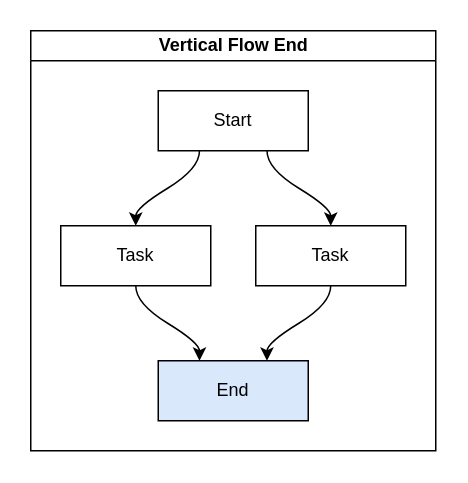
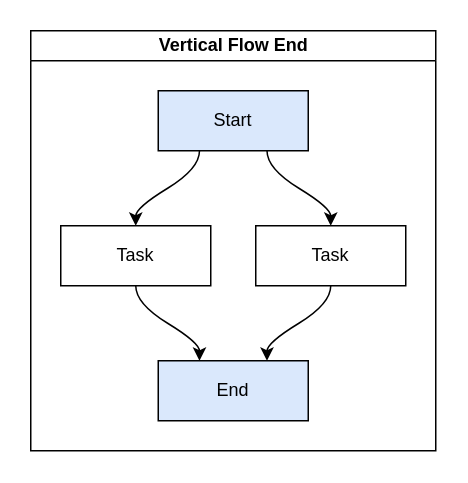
node "Start": fillcolor #ffffff -> #dae8fc
